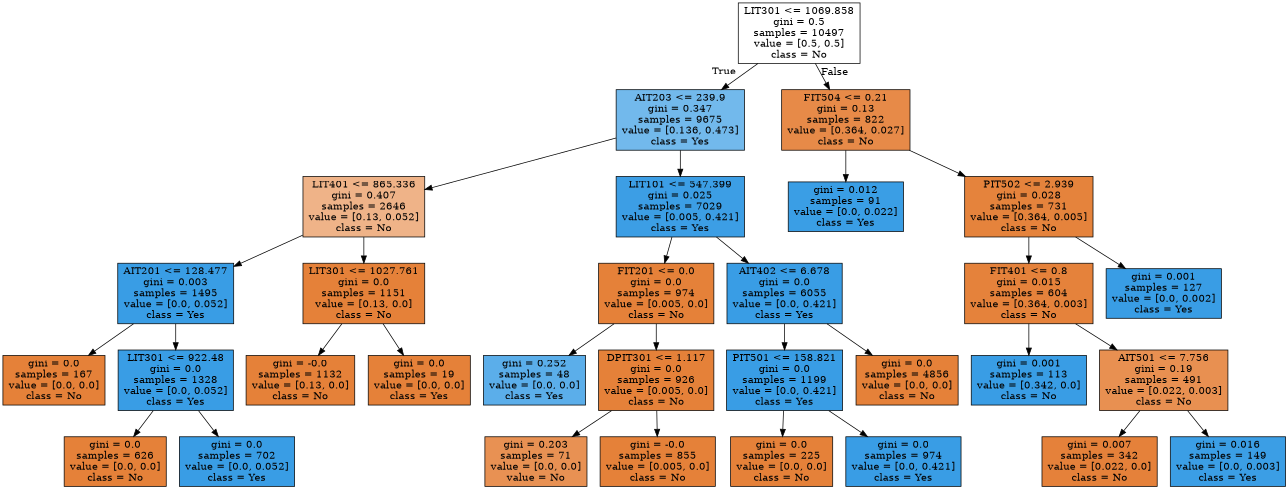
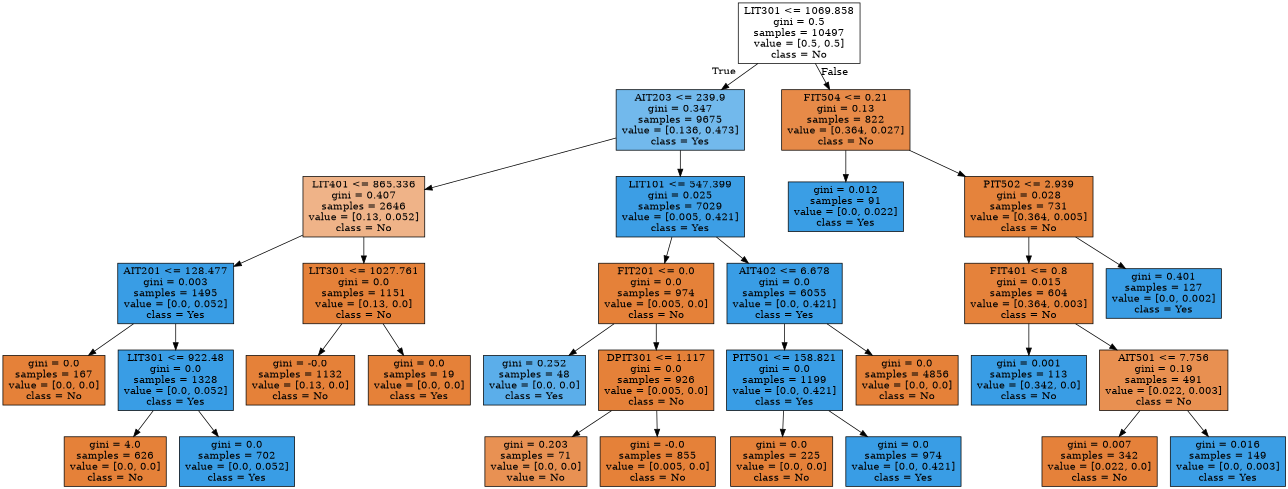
node "gini = 0.001 samples = 127 value = [0.0, 0.002] class = Yes": label "gini = 0.001 samples = 127 value = [0.0, 0.002] class = Yes" -> "gini = 0.401 samples = 127 value = [0.0, 0.002] class = Yes"
node "gini = 0.0 samples = 626 value = [0.0, 0.0] class = No": label "gini = 0.0 samples = 626 value = [0.0, 0.0] class = No" -> "gini = 4.0 samples = 626 value = [0.0, 0.0] class = No"
